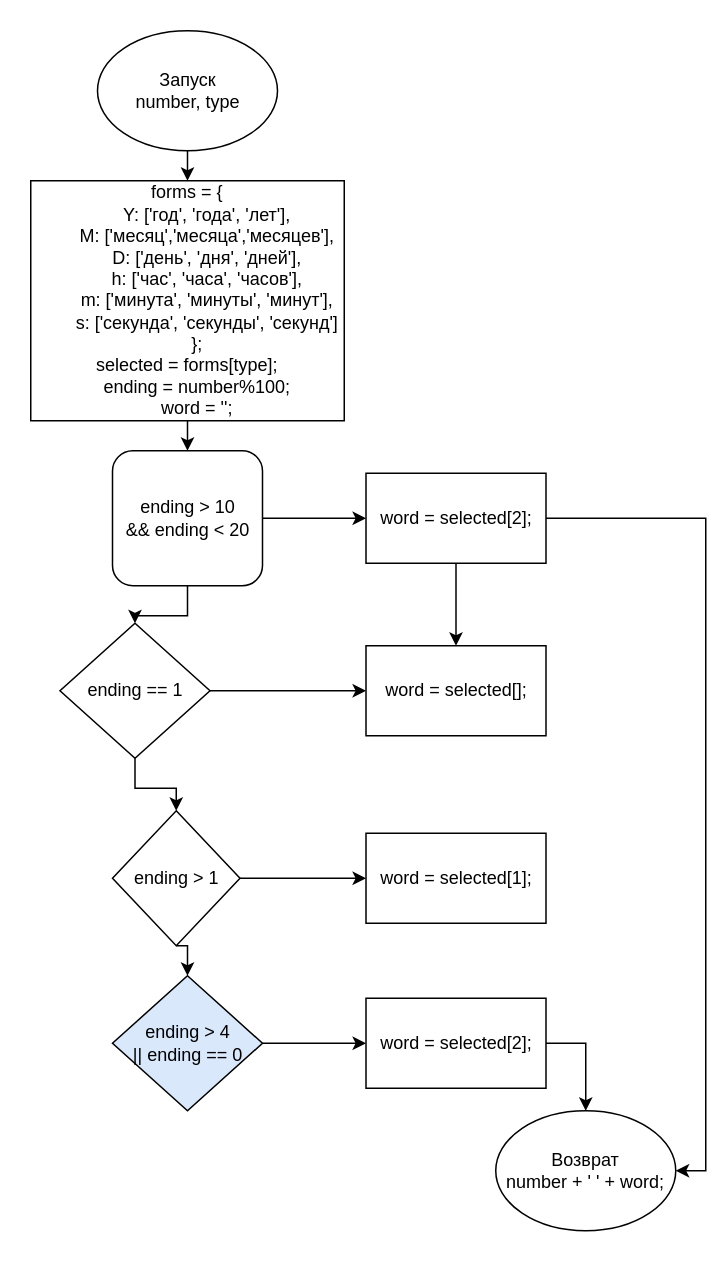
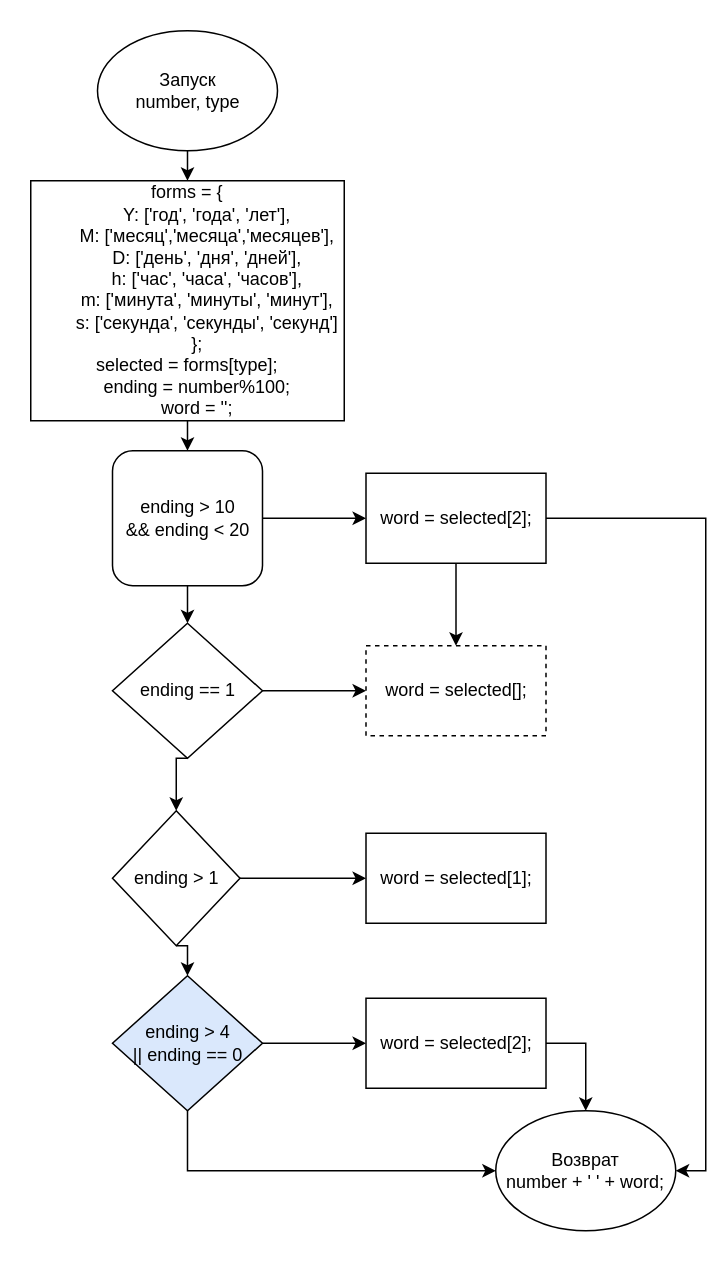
node "ending == 1": moved (135, 691) -> (188, 691)
node "word = selected[];": style solid -> dashed
edge "ending > 4 || ending == 0" -> "Возврат number + ' ' + word;": added
